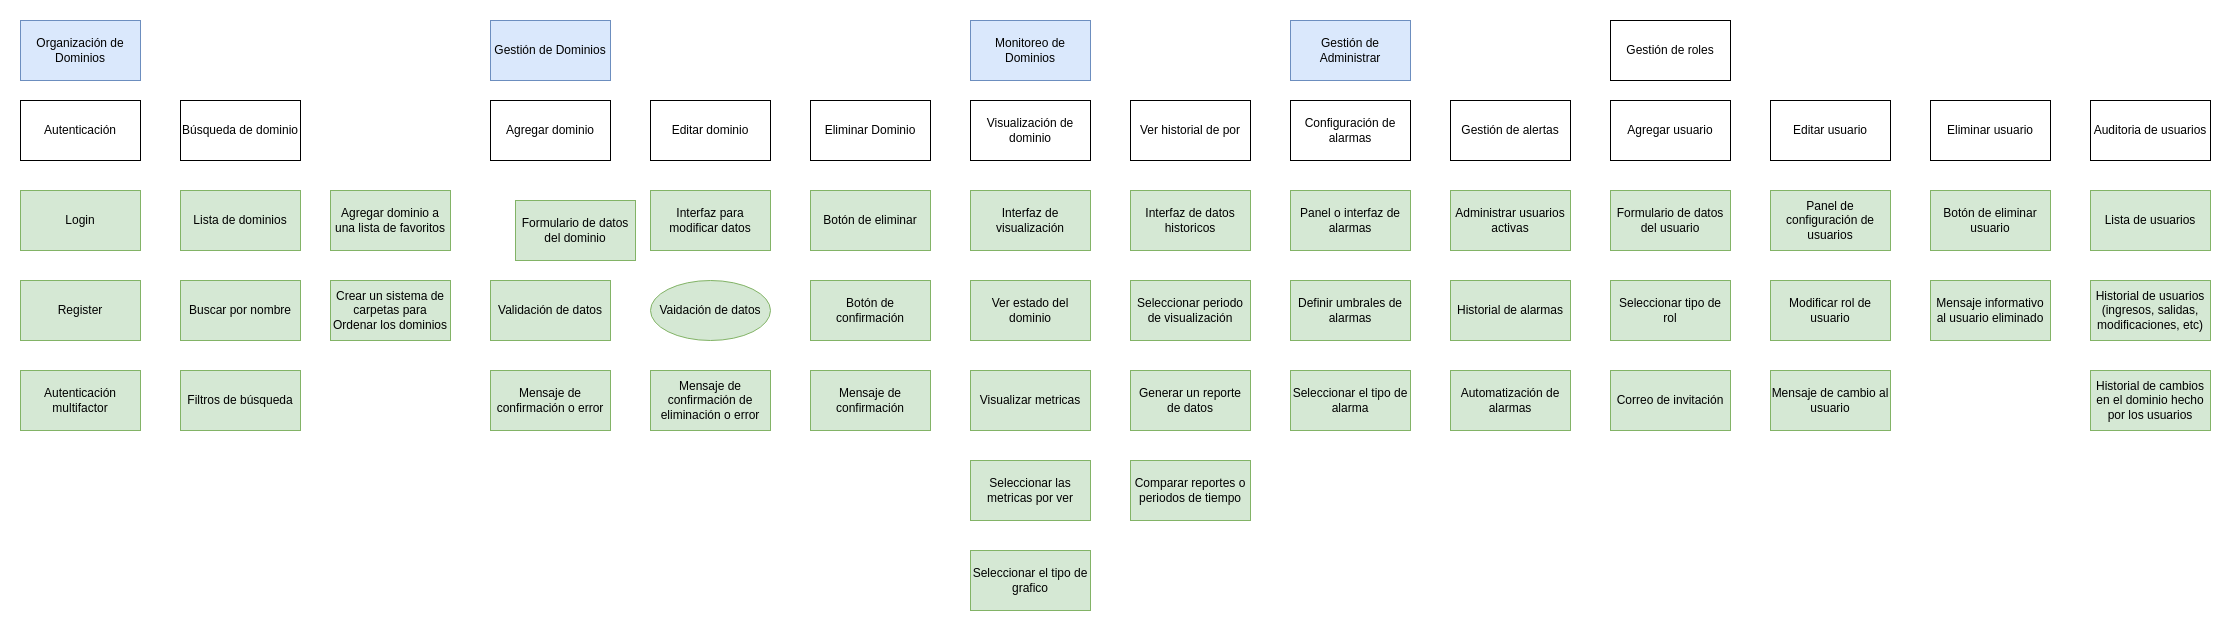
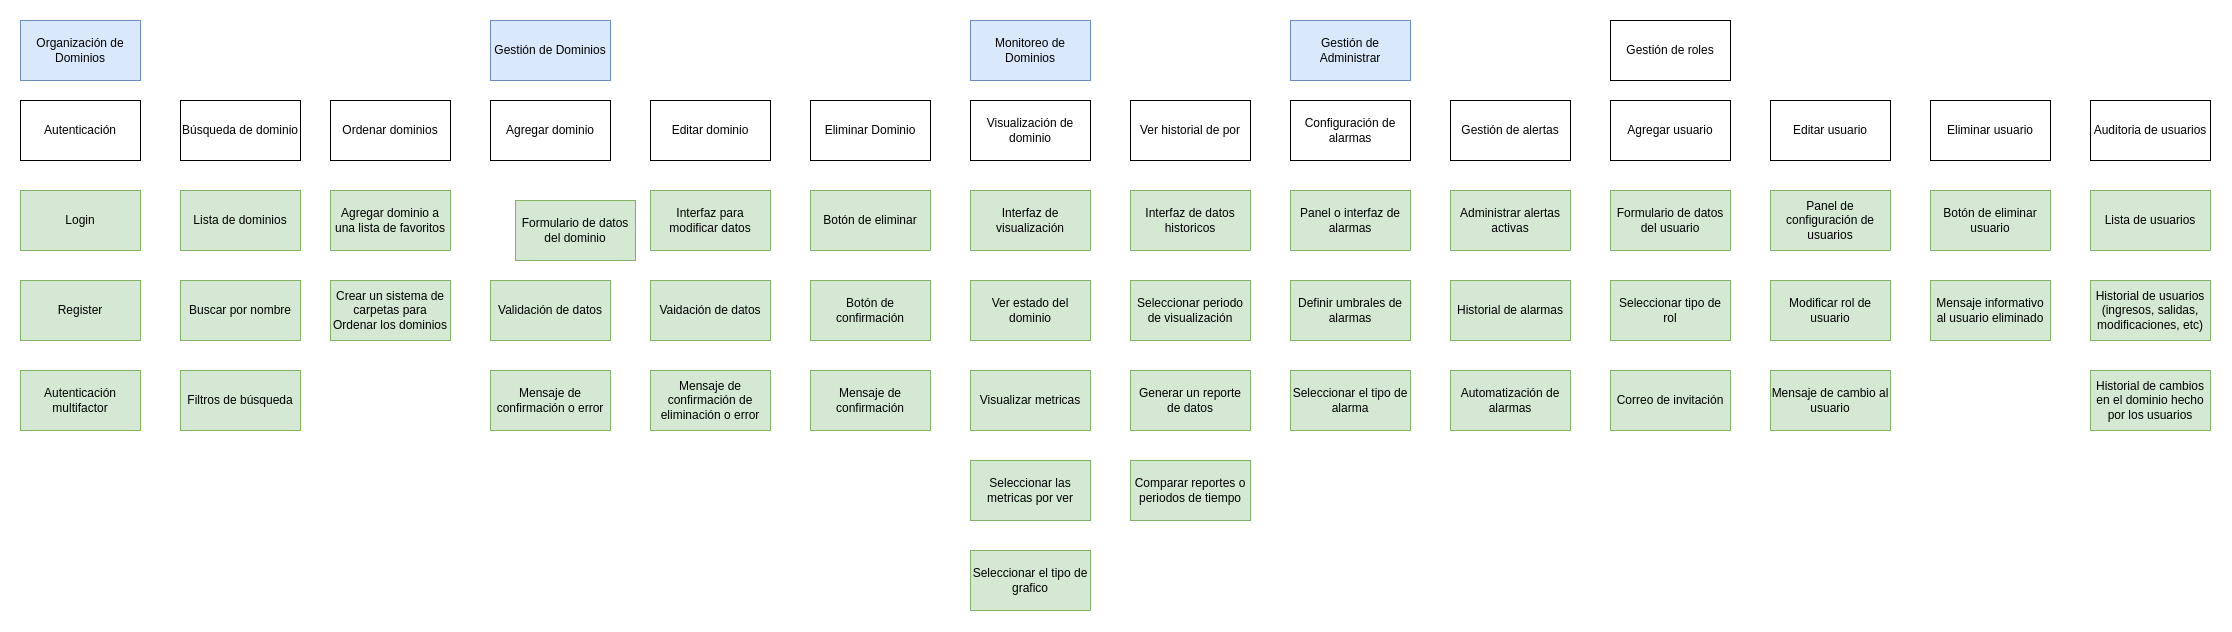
node "Ordenar dominios": added
node "Administrar usuarios activas": label "Administrar usuarios activas" -> "Administrar alertas activas"
node "Vaidación de datos": shape ellipse -> rectangle
